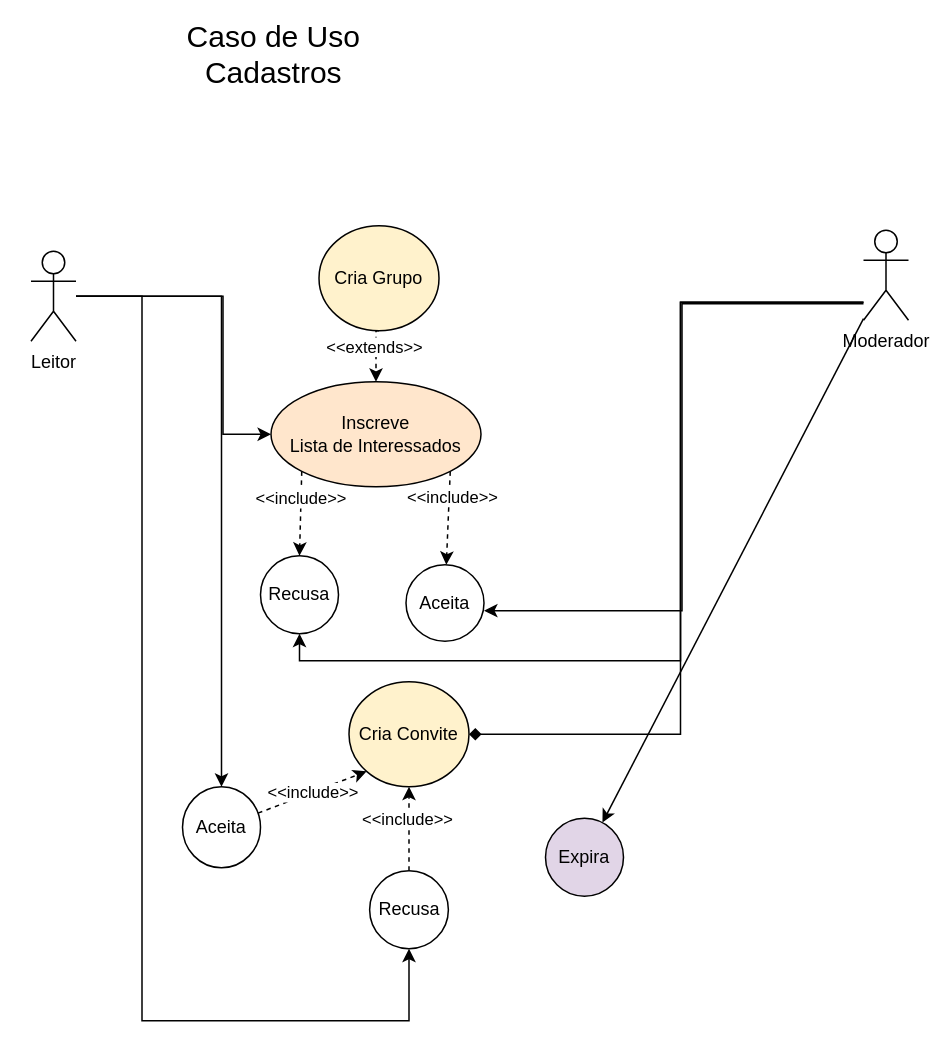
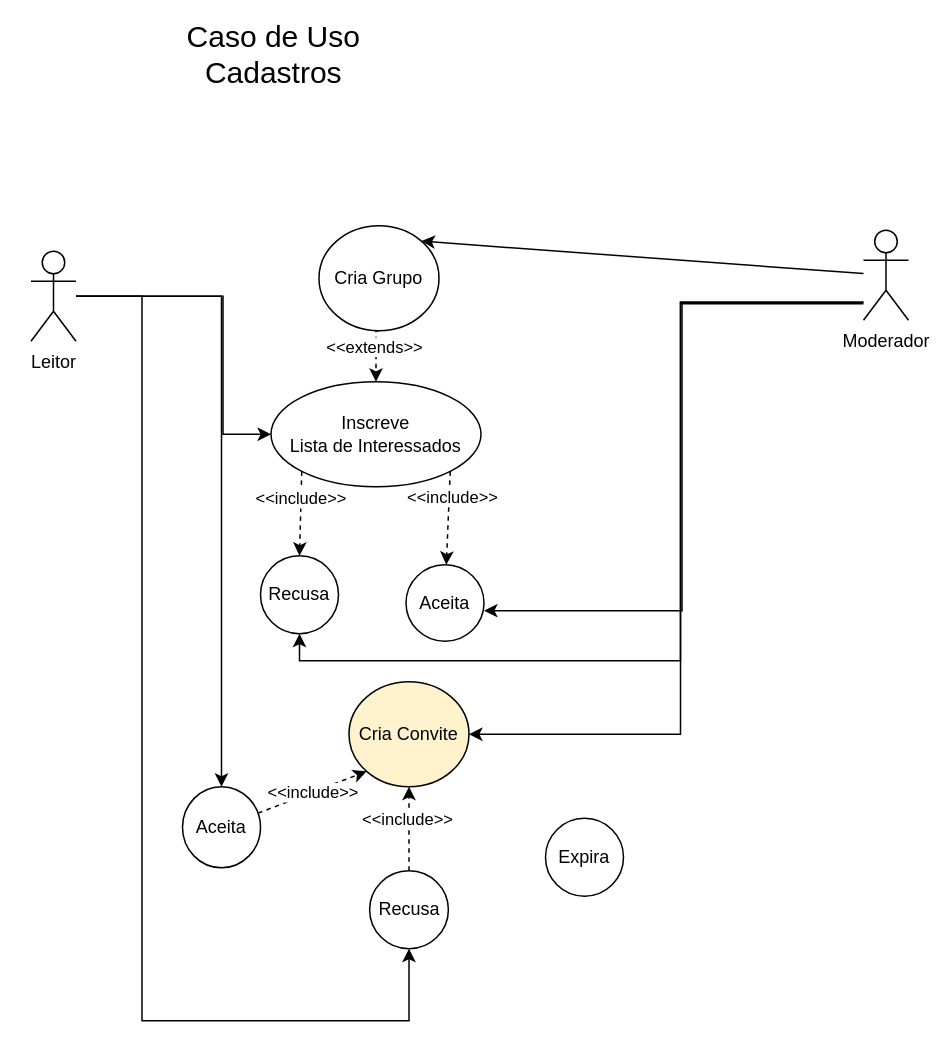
node "Cria Grupo": fillcolor #fff2cc -> #ffffff
node "Inscreve Lista de Interessados": fillcolor #ffe6cc -> #ffffff
edge "Moderador" -> "Expira": now "Moderador" -> "Cria Grupo"
edge "Moderador" -> "Cria Convite": arrowhead diamond -> classic
node "Expira": fillcolor #e1d5e7 -> #ffffff
